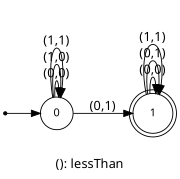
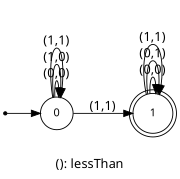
edge "0" -> "1": label "(0,1)" -> "(1,1)"
